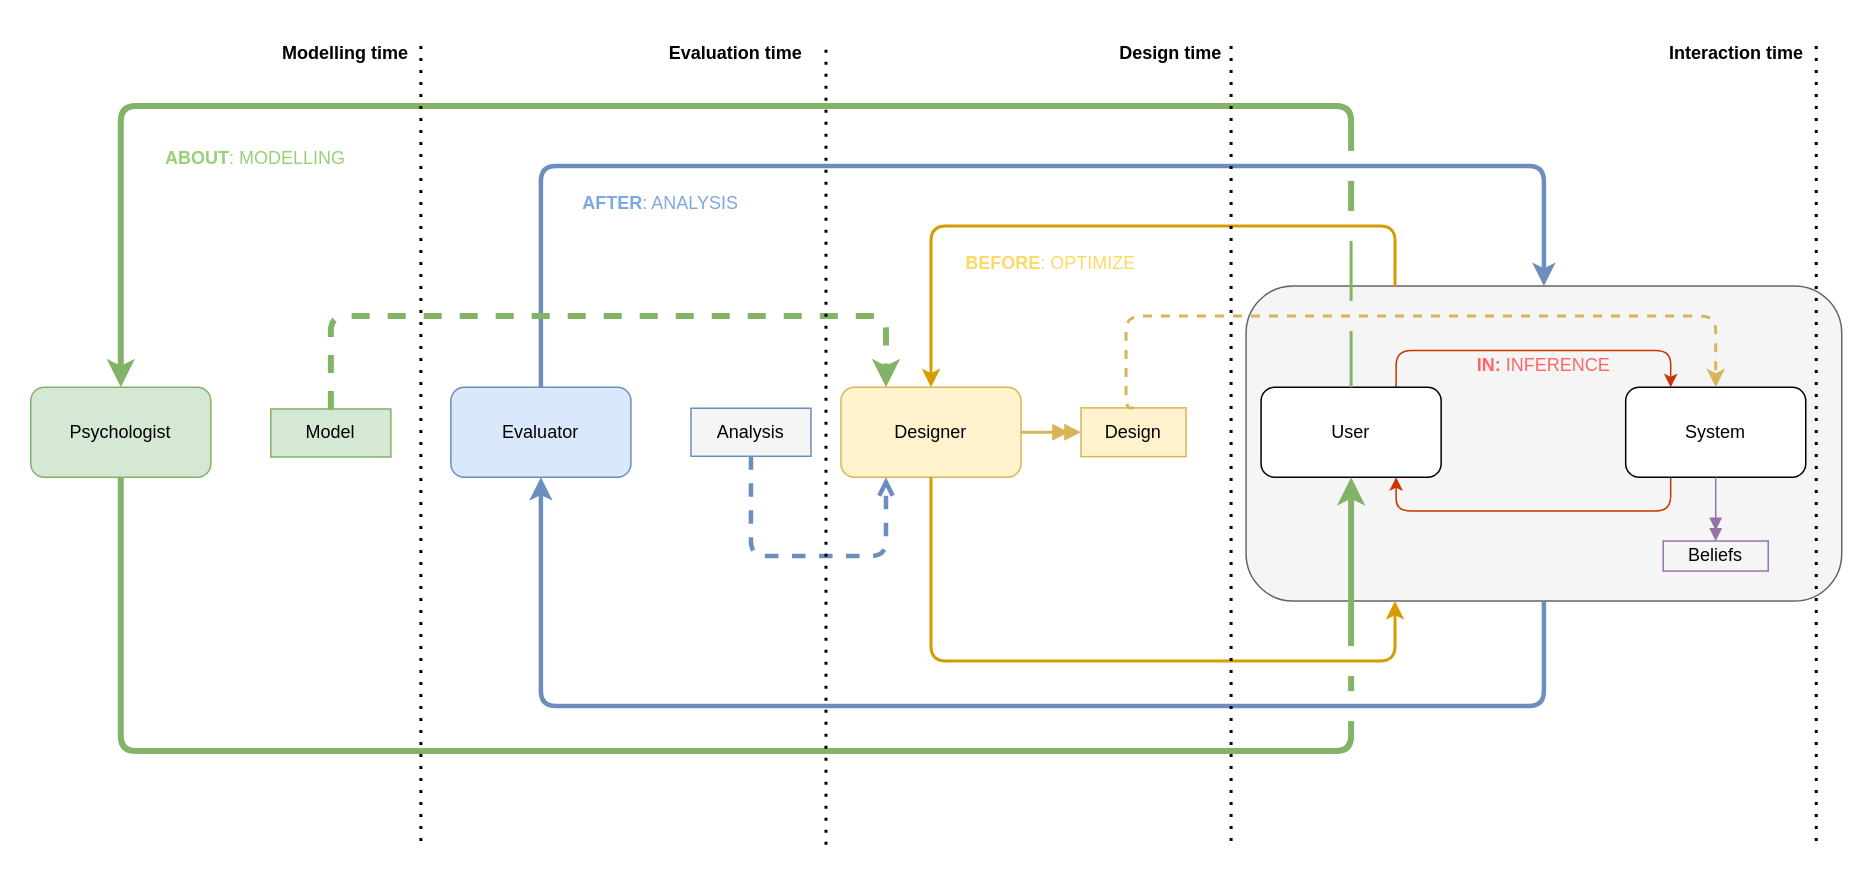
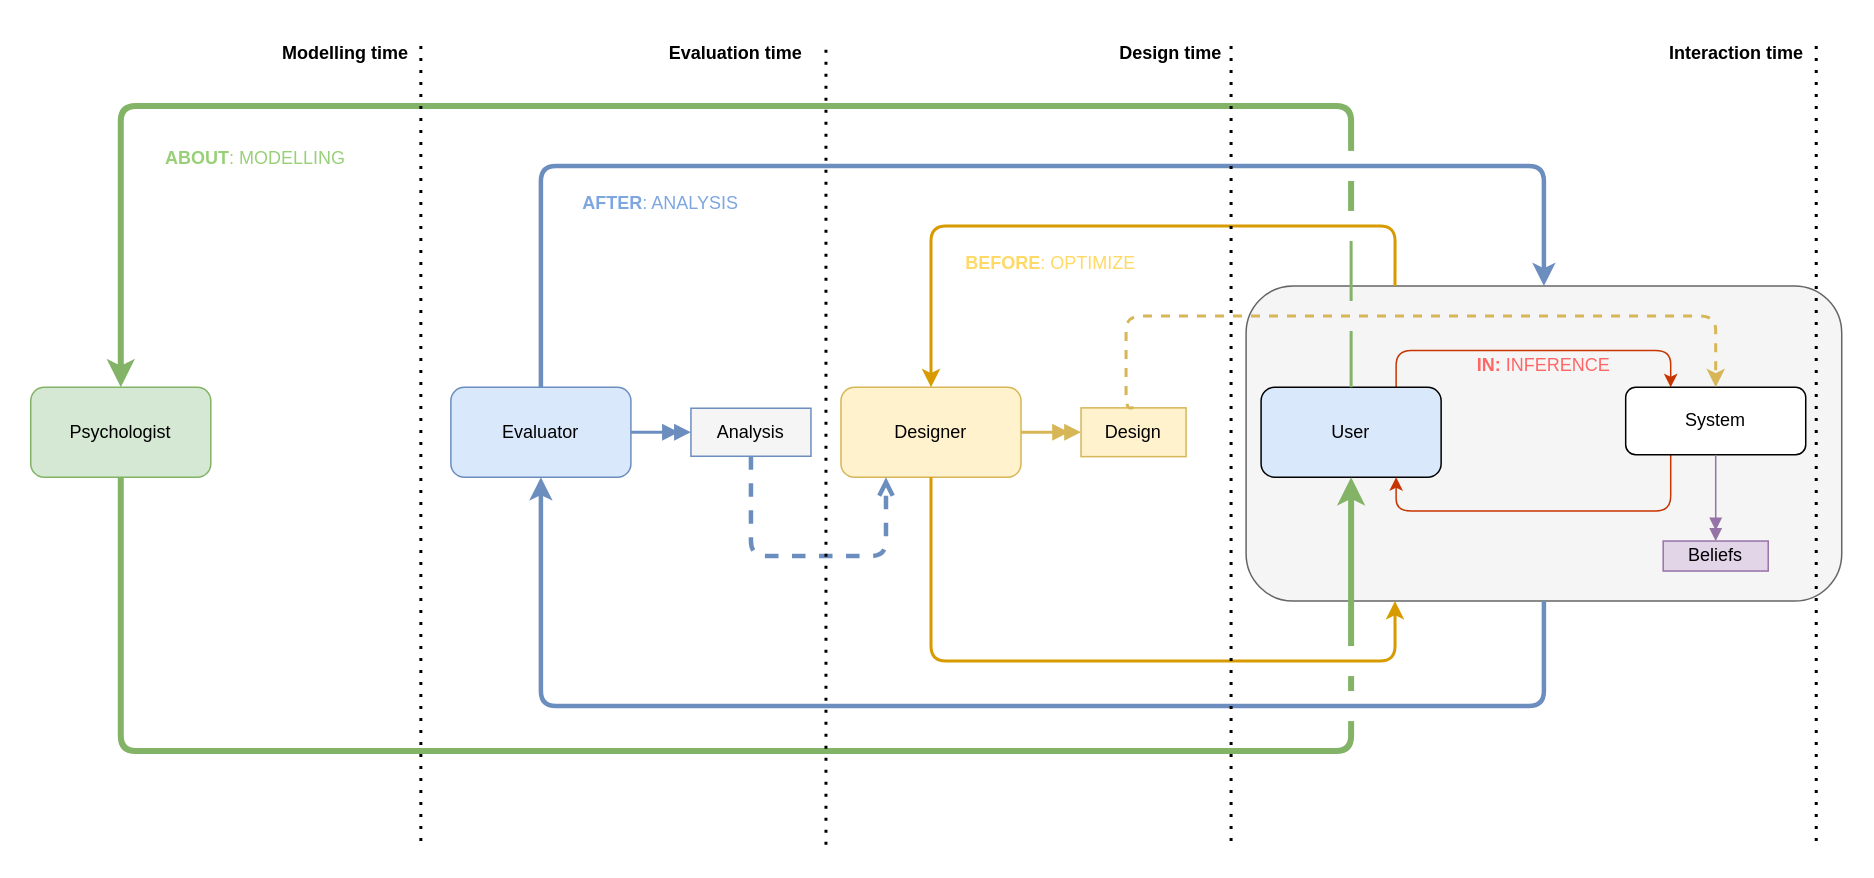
edge "Model" -> "Designer": removed
edge "Evaluator" -> "Analysis": added
node "User": fillcolor #ffffff -> #dae8fc
node "System": size 180x90 -> 180x68
node "Model": removed
node "Beliefs": fillcolor #f5f5f5 -> #e1d5e7
